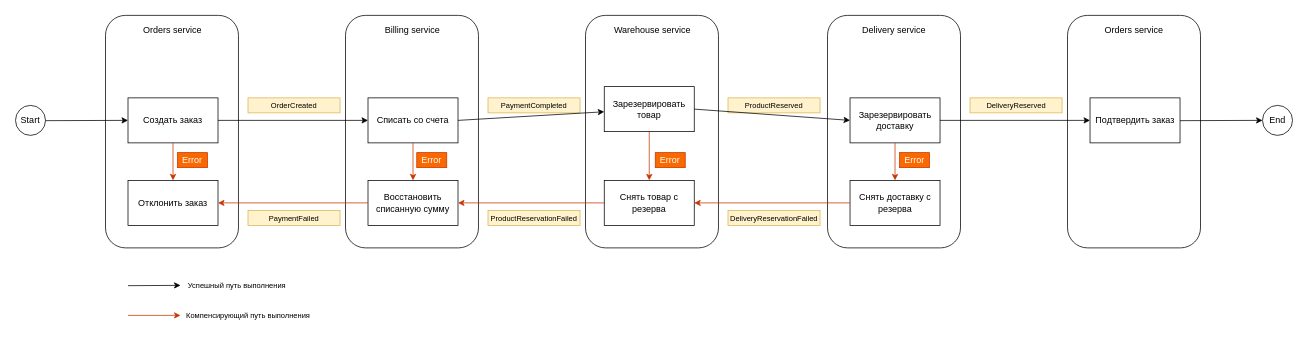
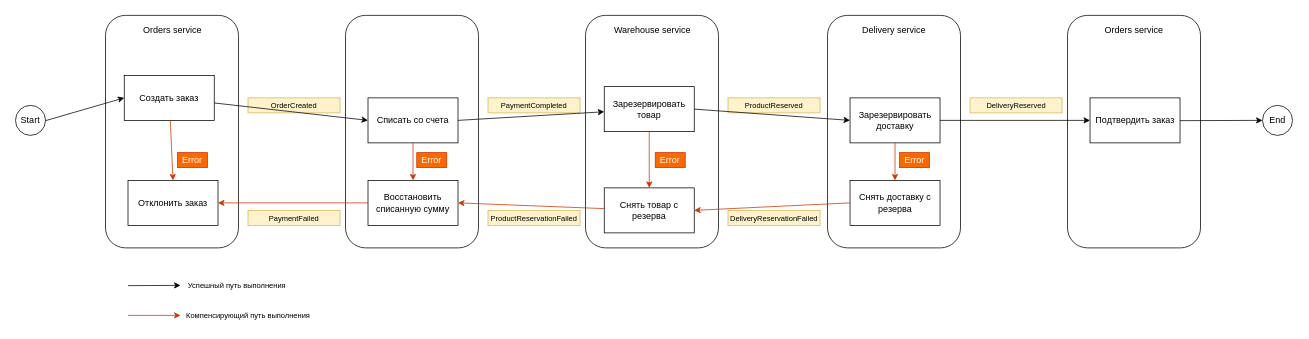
node "Billing service": removed
node "Создать заказ": moved (173, 120) -> (169, 98)
node "Снять товар с резерва": moved (649, 203) -> (649, 210)
